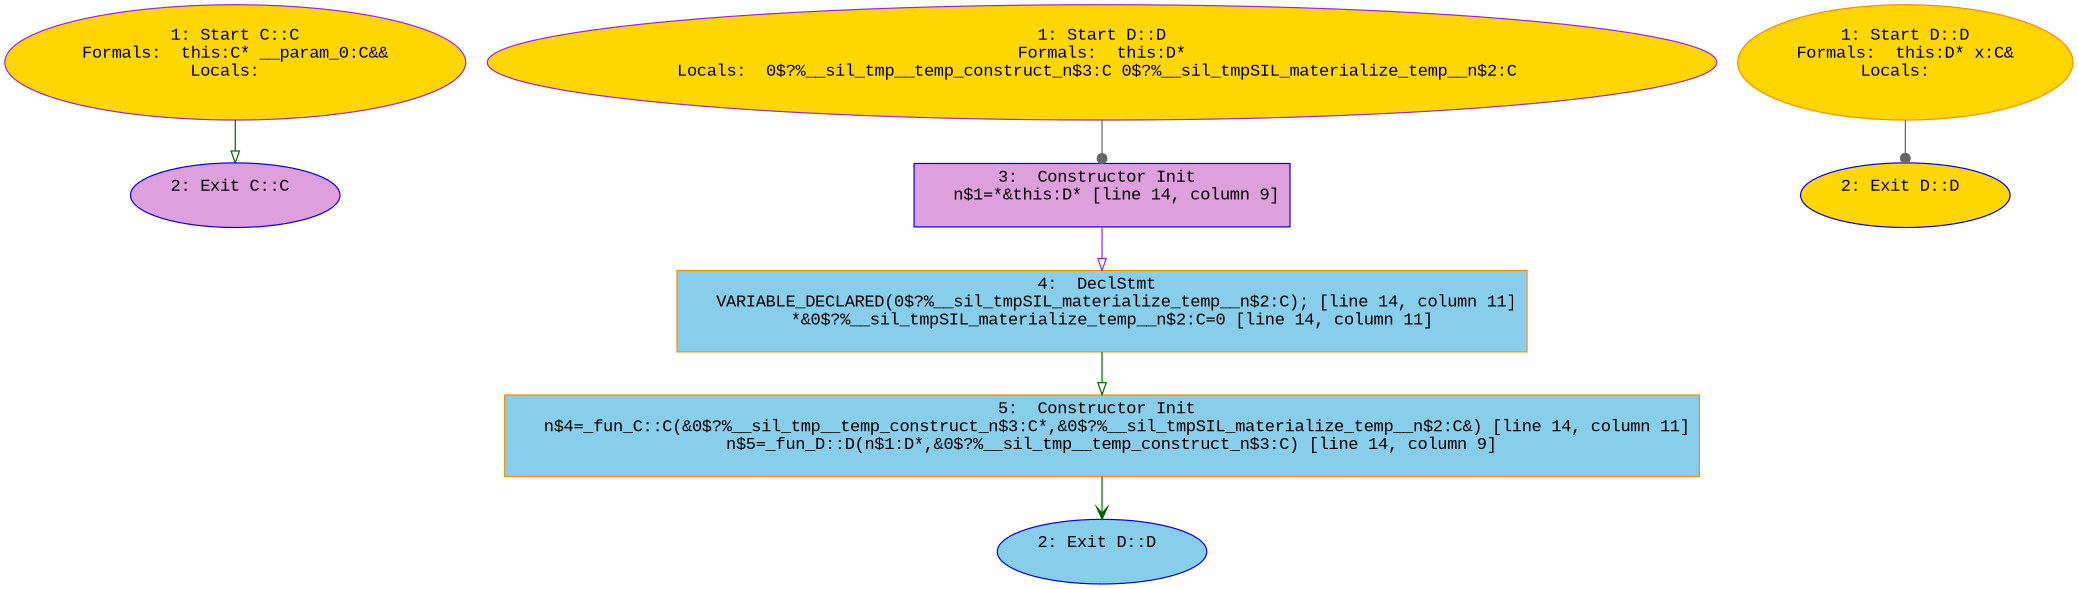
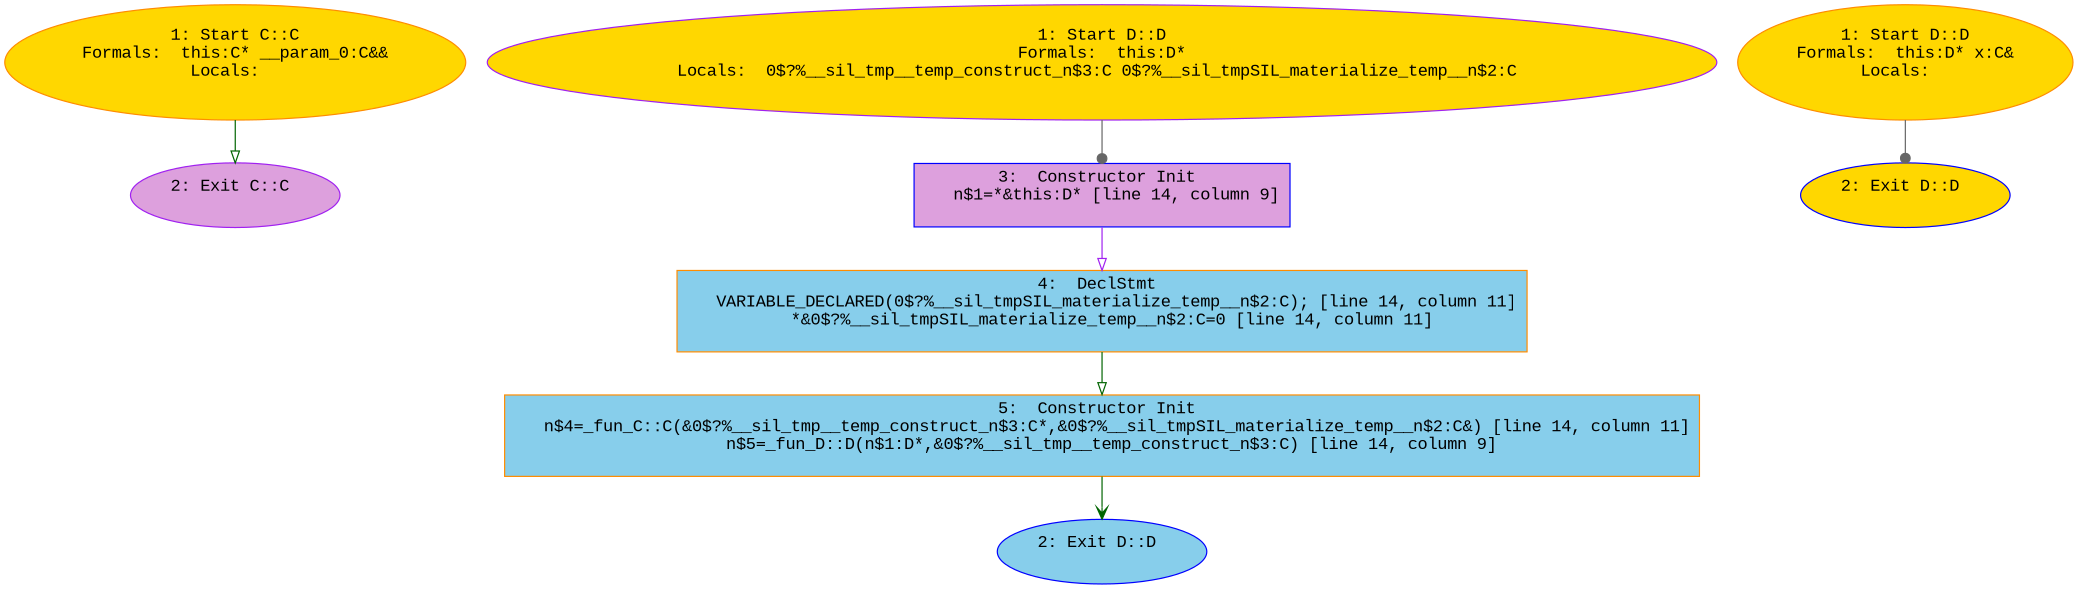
node "1: Start C::C Formals:  this:C* __param_0:C&& Locals:": color purple -> darkorange
node "2: Exit C::C": color blue -> purple
